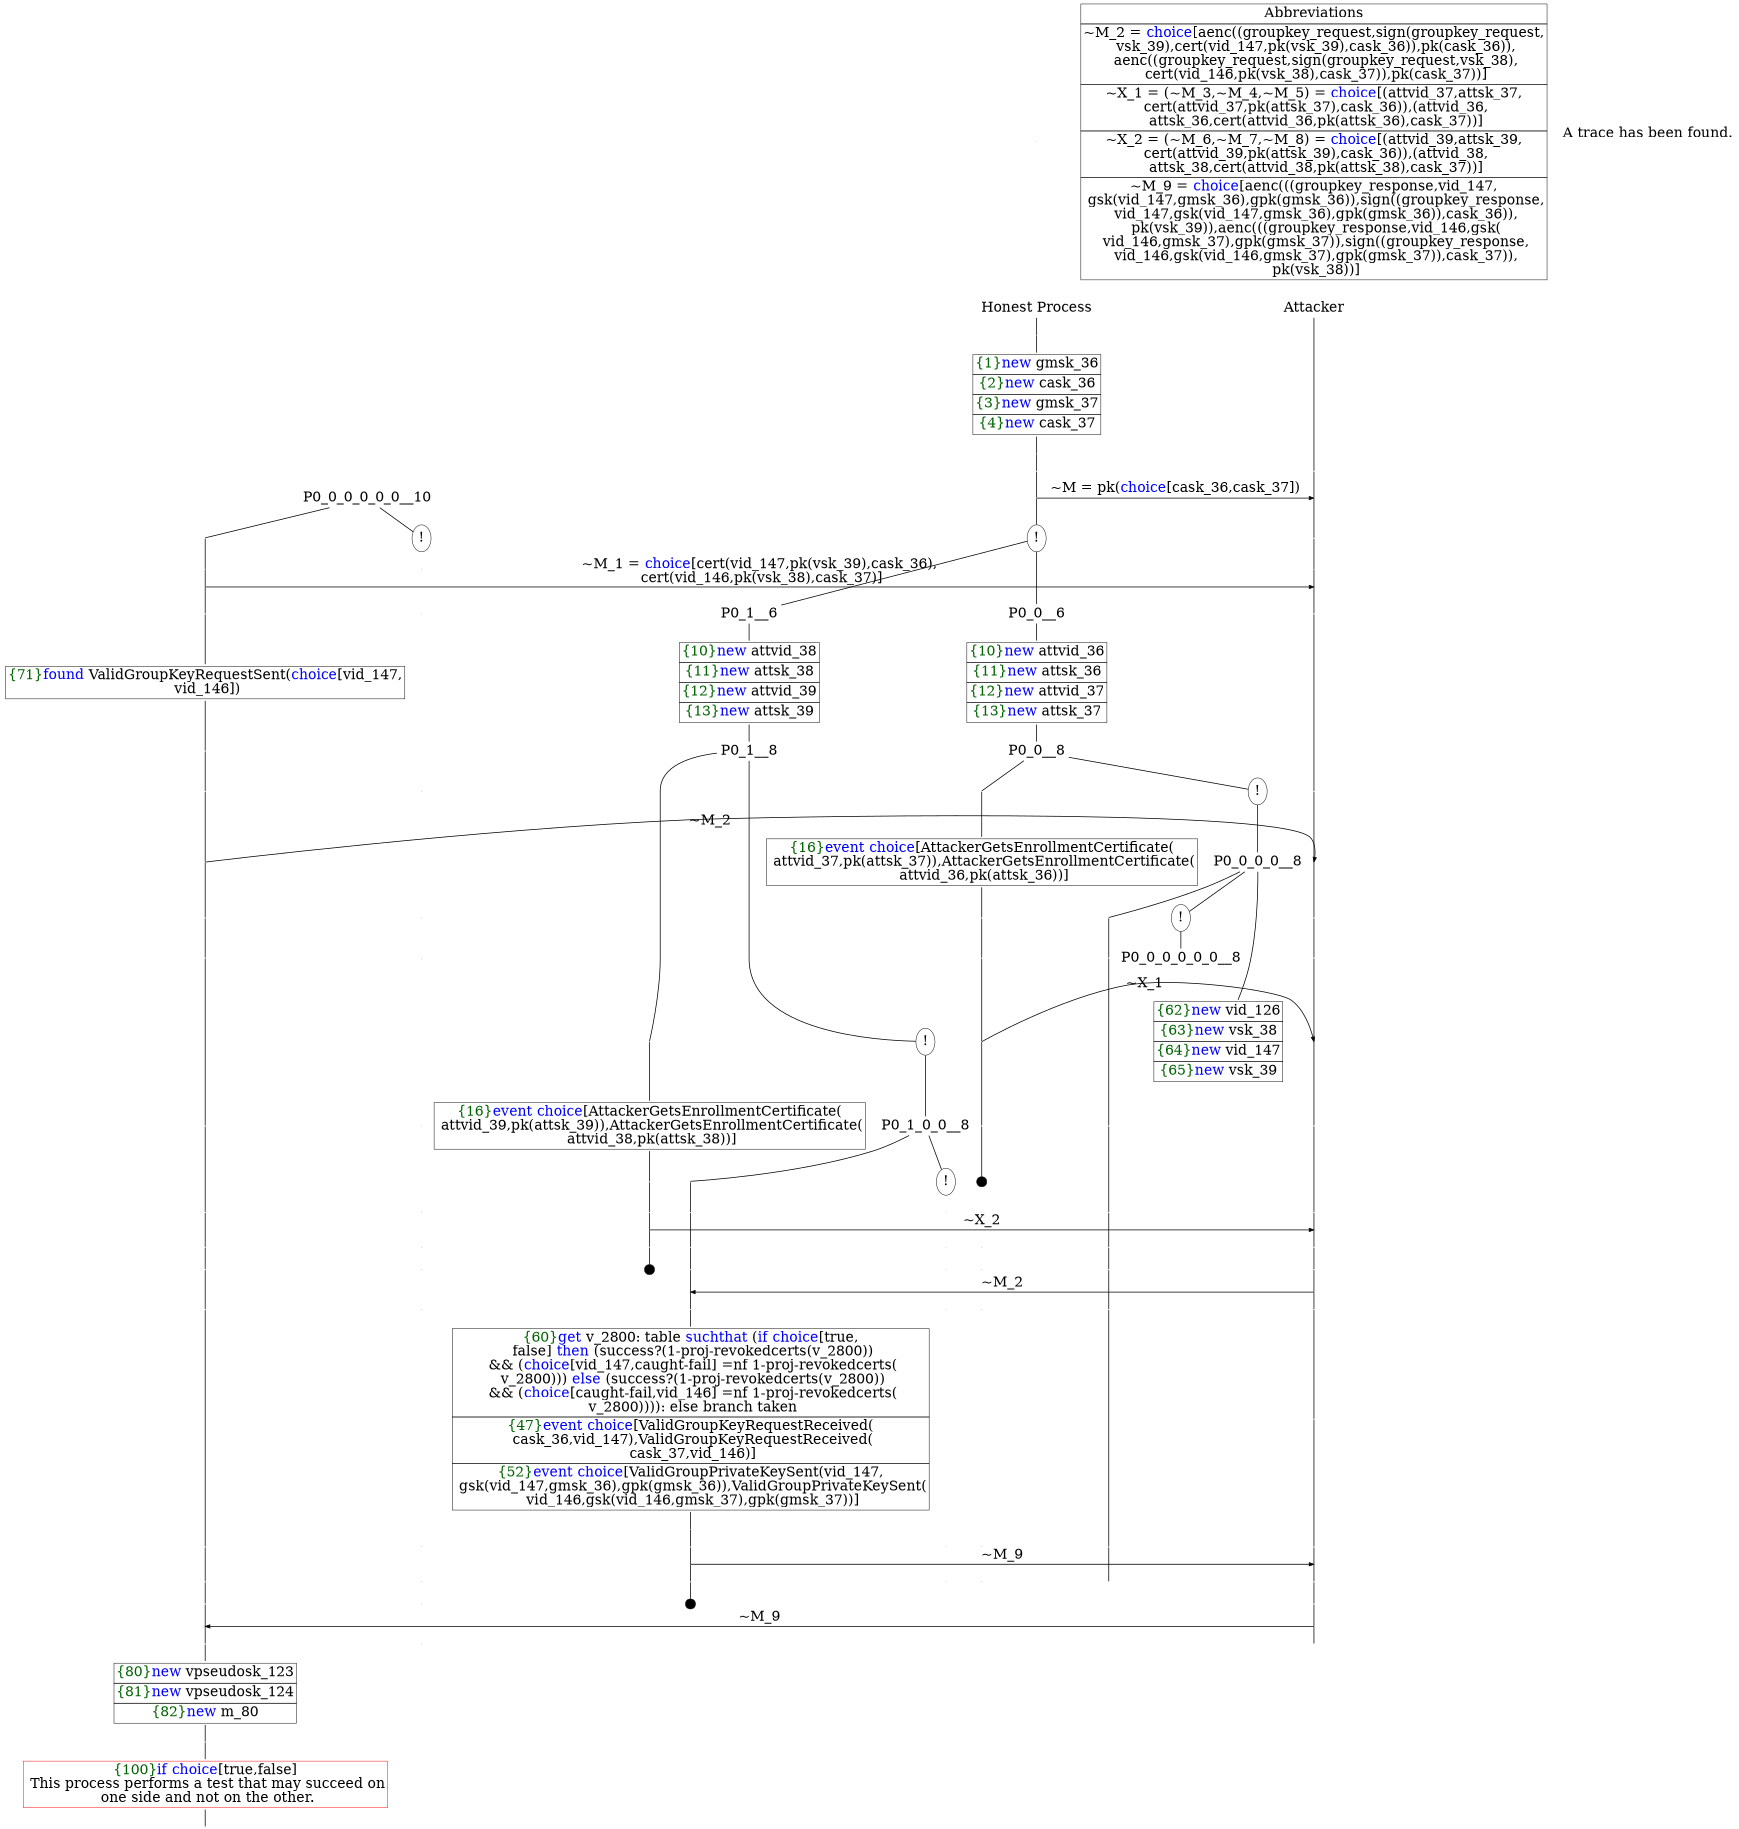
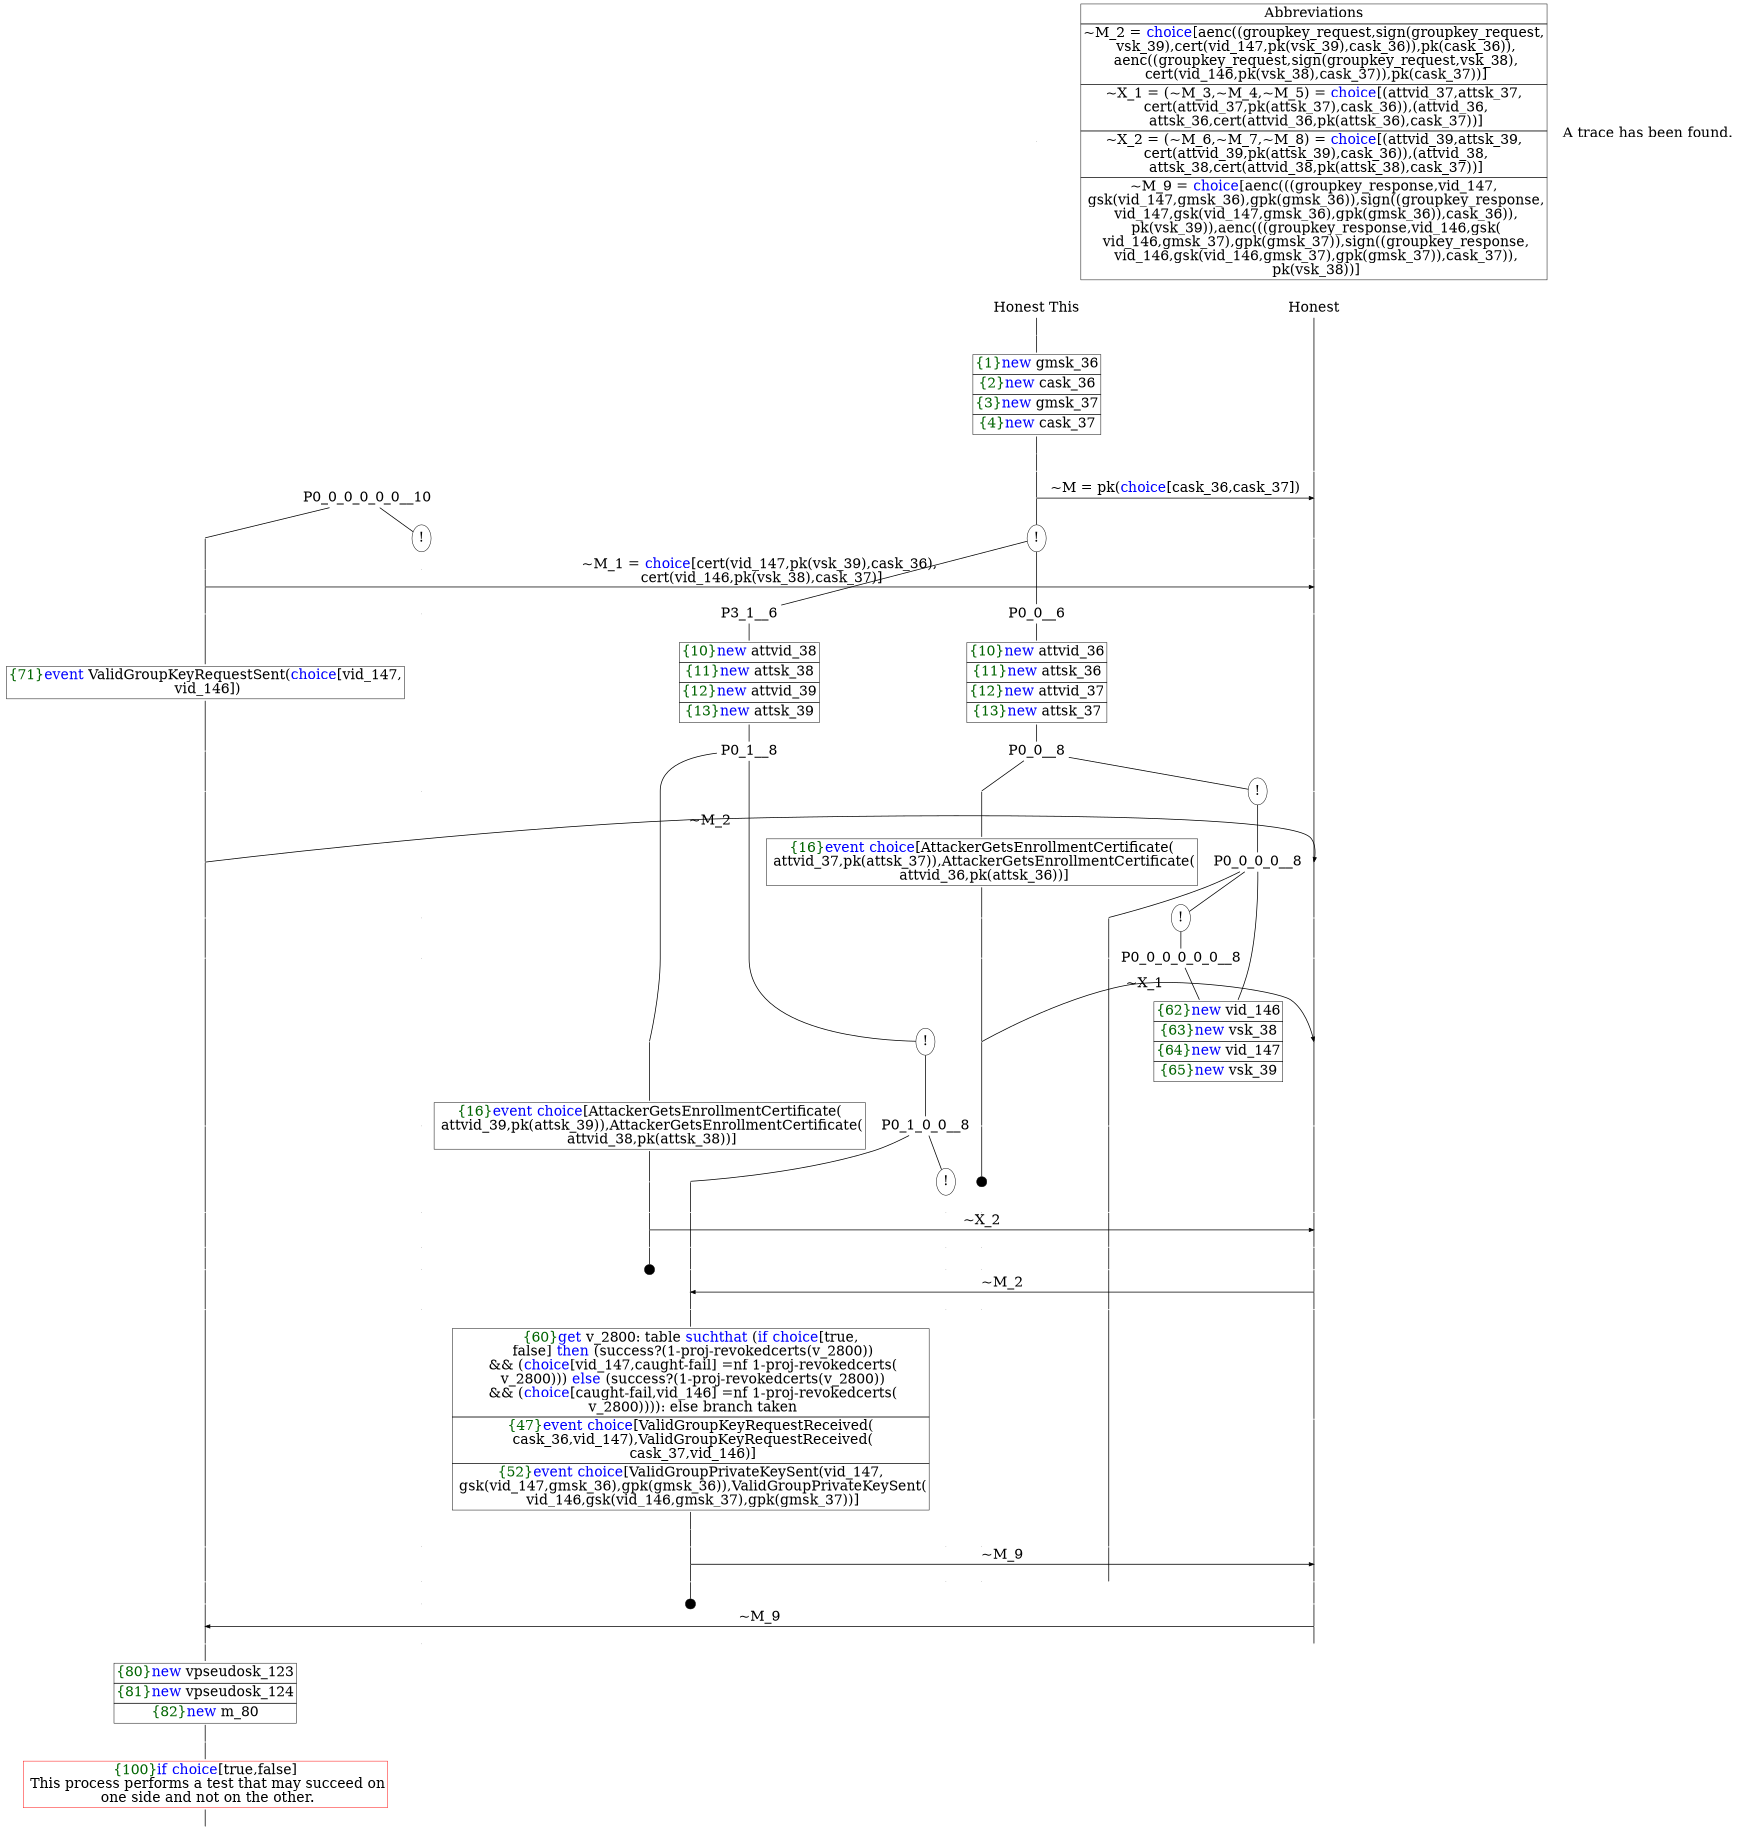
node "Honest Process": label "Honest Process" -> "Honest This"
node "Attacker": label "Attacker" -> "Honest"
node "P0_1__6": label "P0_1__6" -> "P3_1__6"
node "{71}": text "found" -> "event"
edge "P0_0_0_0_0_0__8" -- "{62}": added
node "{62}": text "vid_126" -> "vid_146"
